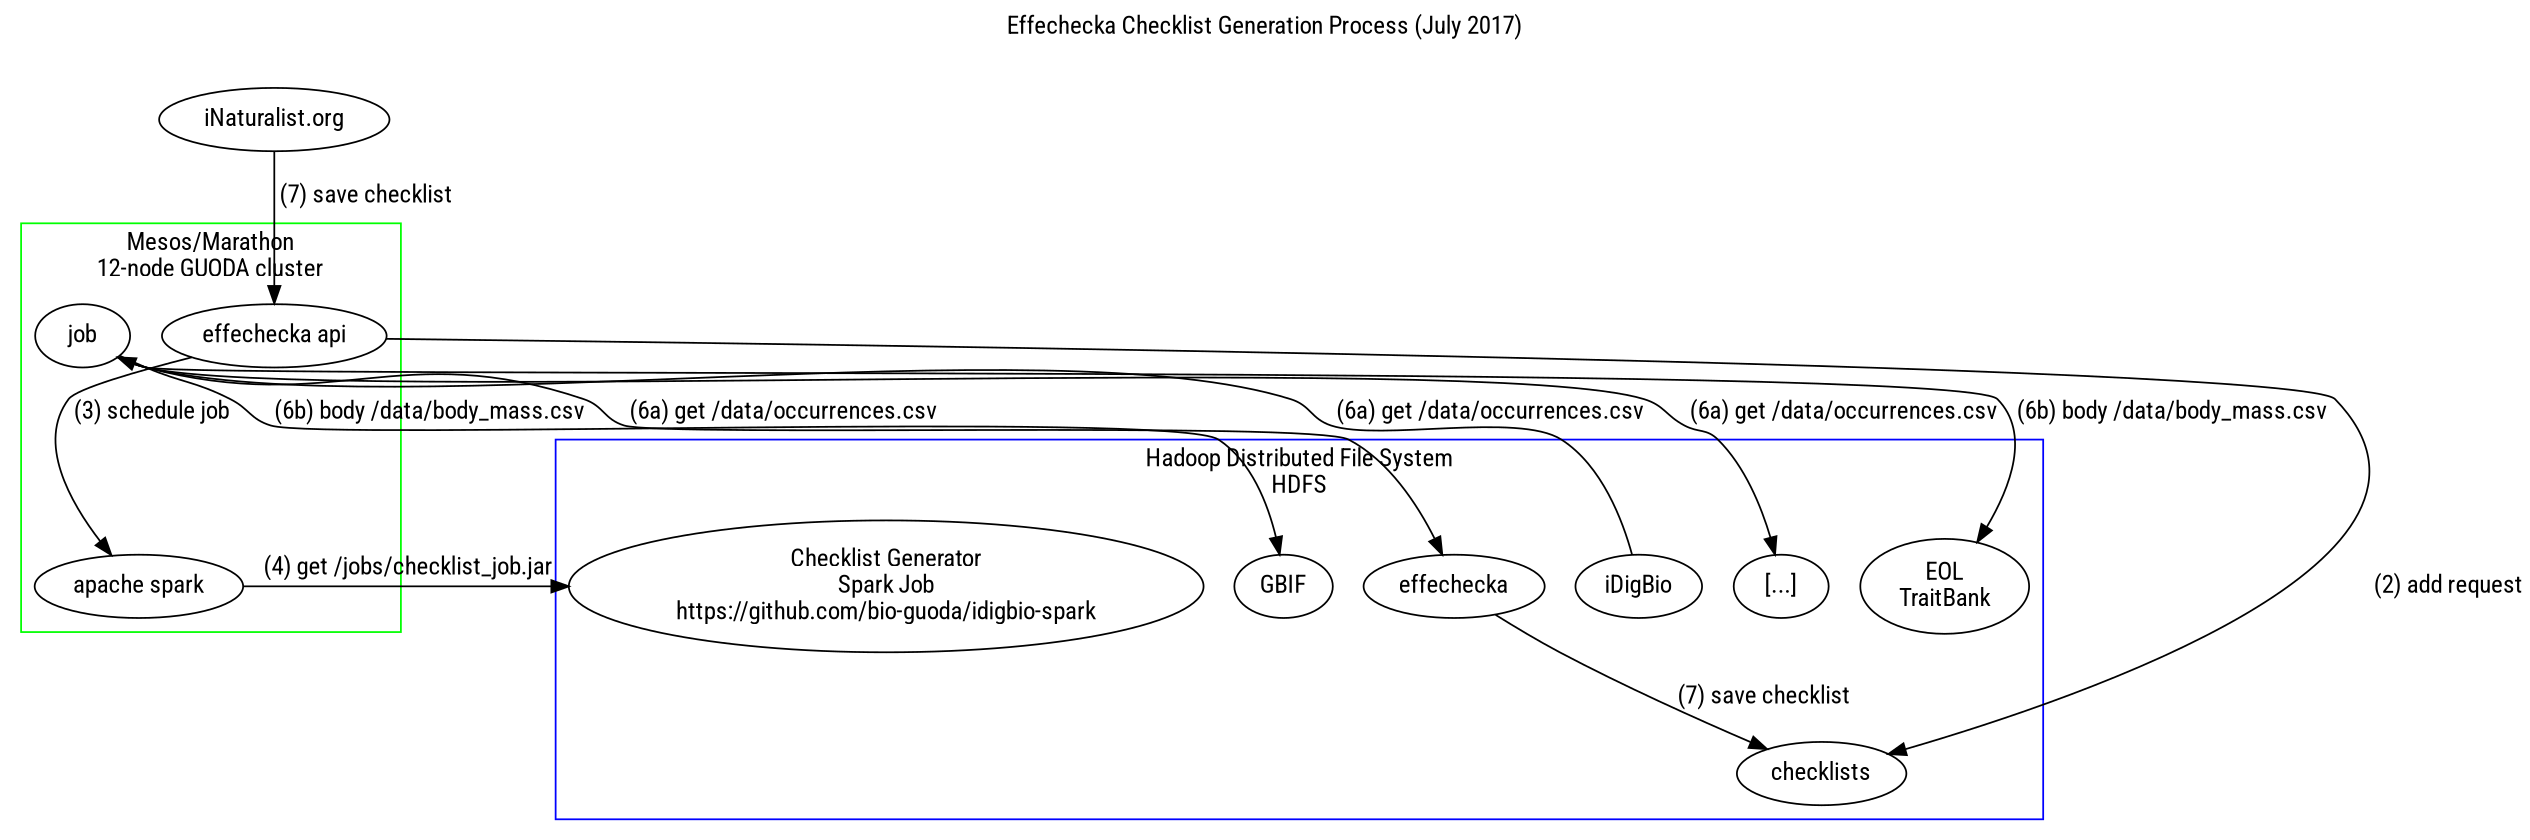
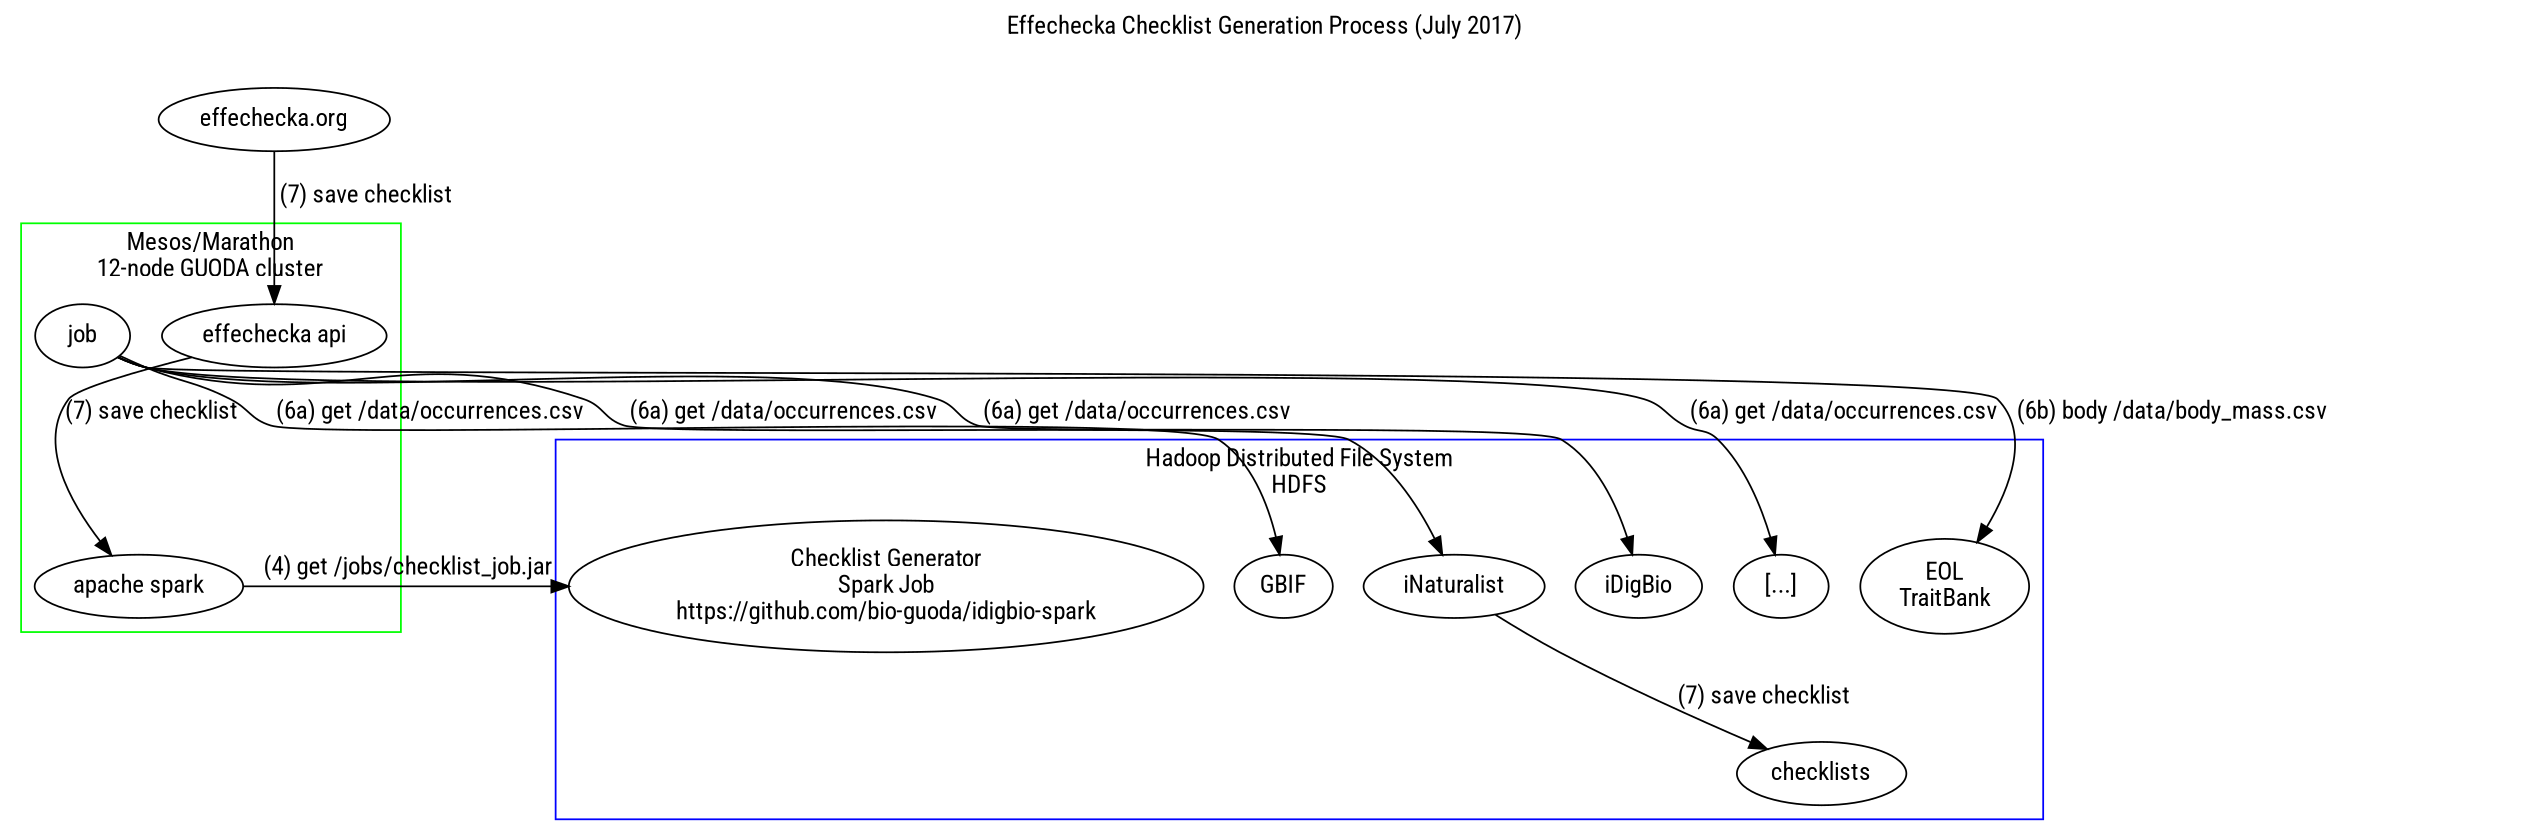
node "iNaturalist.org": label "iNaturalist.org" -> "effechecka.org"
edge "effechecka api" -> "checklists": removed, label "(2) add request"
edge "iDigBio" -> "job": reversed
edge "effechecka api" -> "apache spark": label " (3) schedule job" -> " (7) save checklist"
edge "job" -> "GBIF": label " (6b) body /data/body_mass.csv" -> " (6a) get /data/occurrences.csv"
node "effechecka": label "effechecka" -> "iNaturalist"
